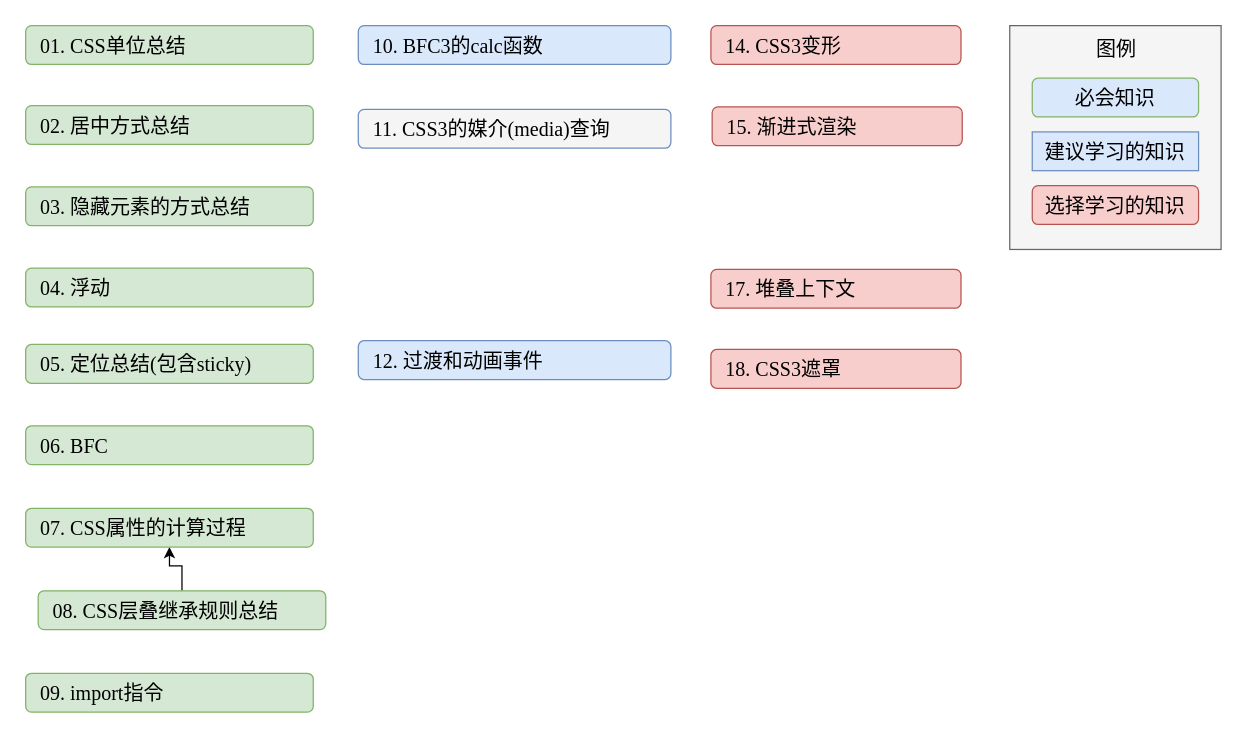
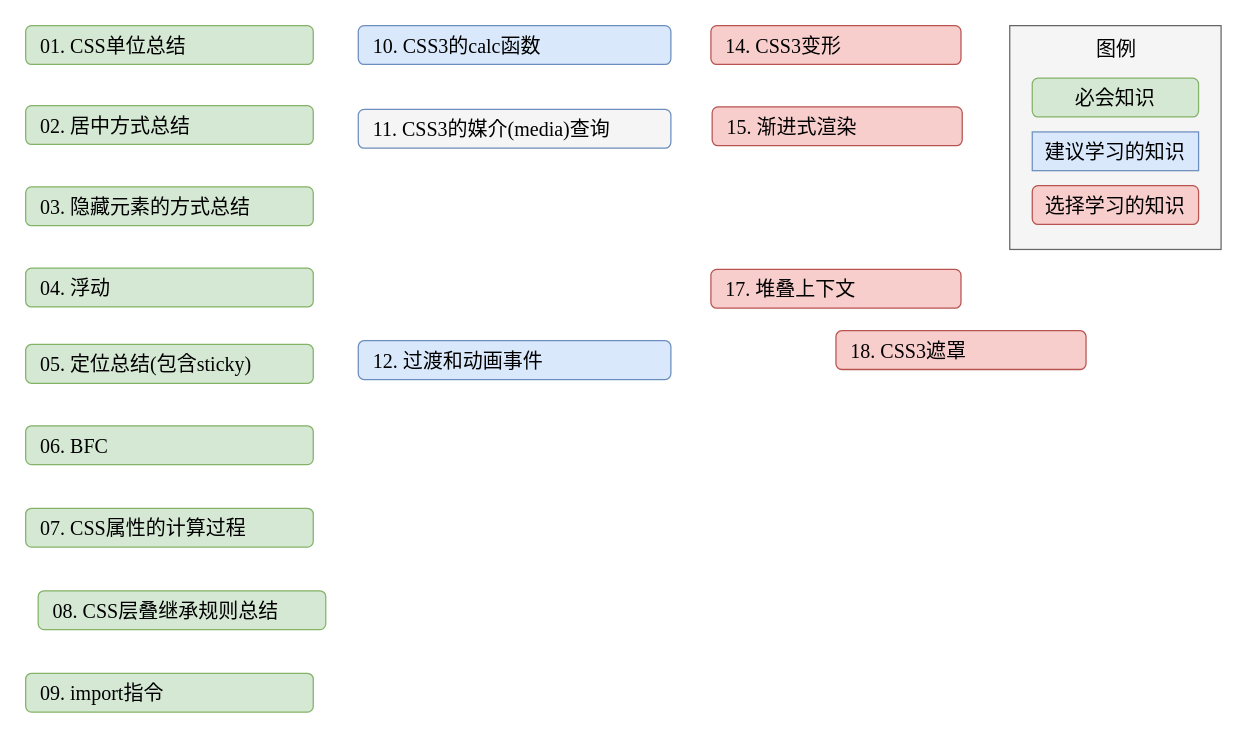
node "10. BFC3的calc函数": label "10. BFC3的calc函数" -> "10. CSS3的calc函数"
node "必会知识": fillcolor #dae8fc -> #d5e8d4
node "18. CSS3遮罩": moved (836, 369) -> (961, 350)
edge "08. CSS层叠继承规则总结" -> "07. CSS属性的计算过程": removed
